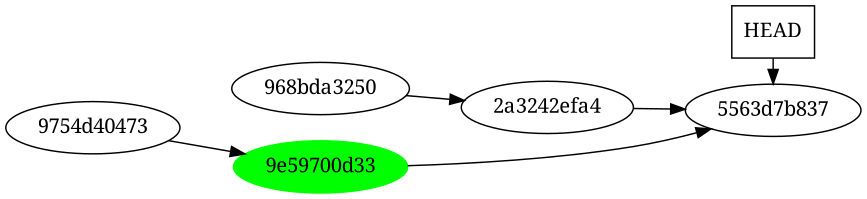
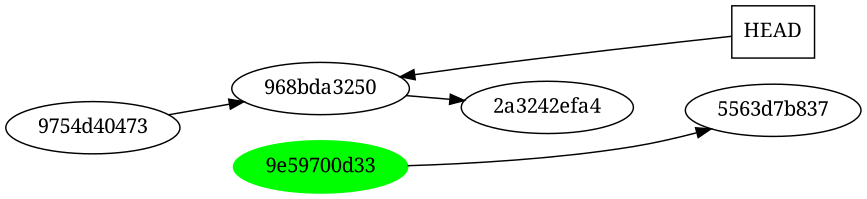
edge "HEAD" -> "5563d7b837": now "HEAD" -> "968bda3250"
edge "2a3242efa4" -> "5563d7b837": removed
edge "9754d40473" -> "9e59700d33": now "9754d40473" -> "968bda3250"
